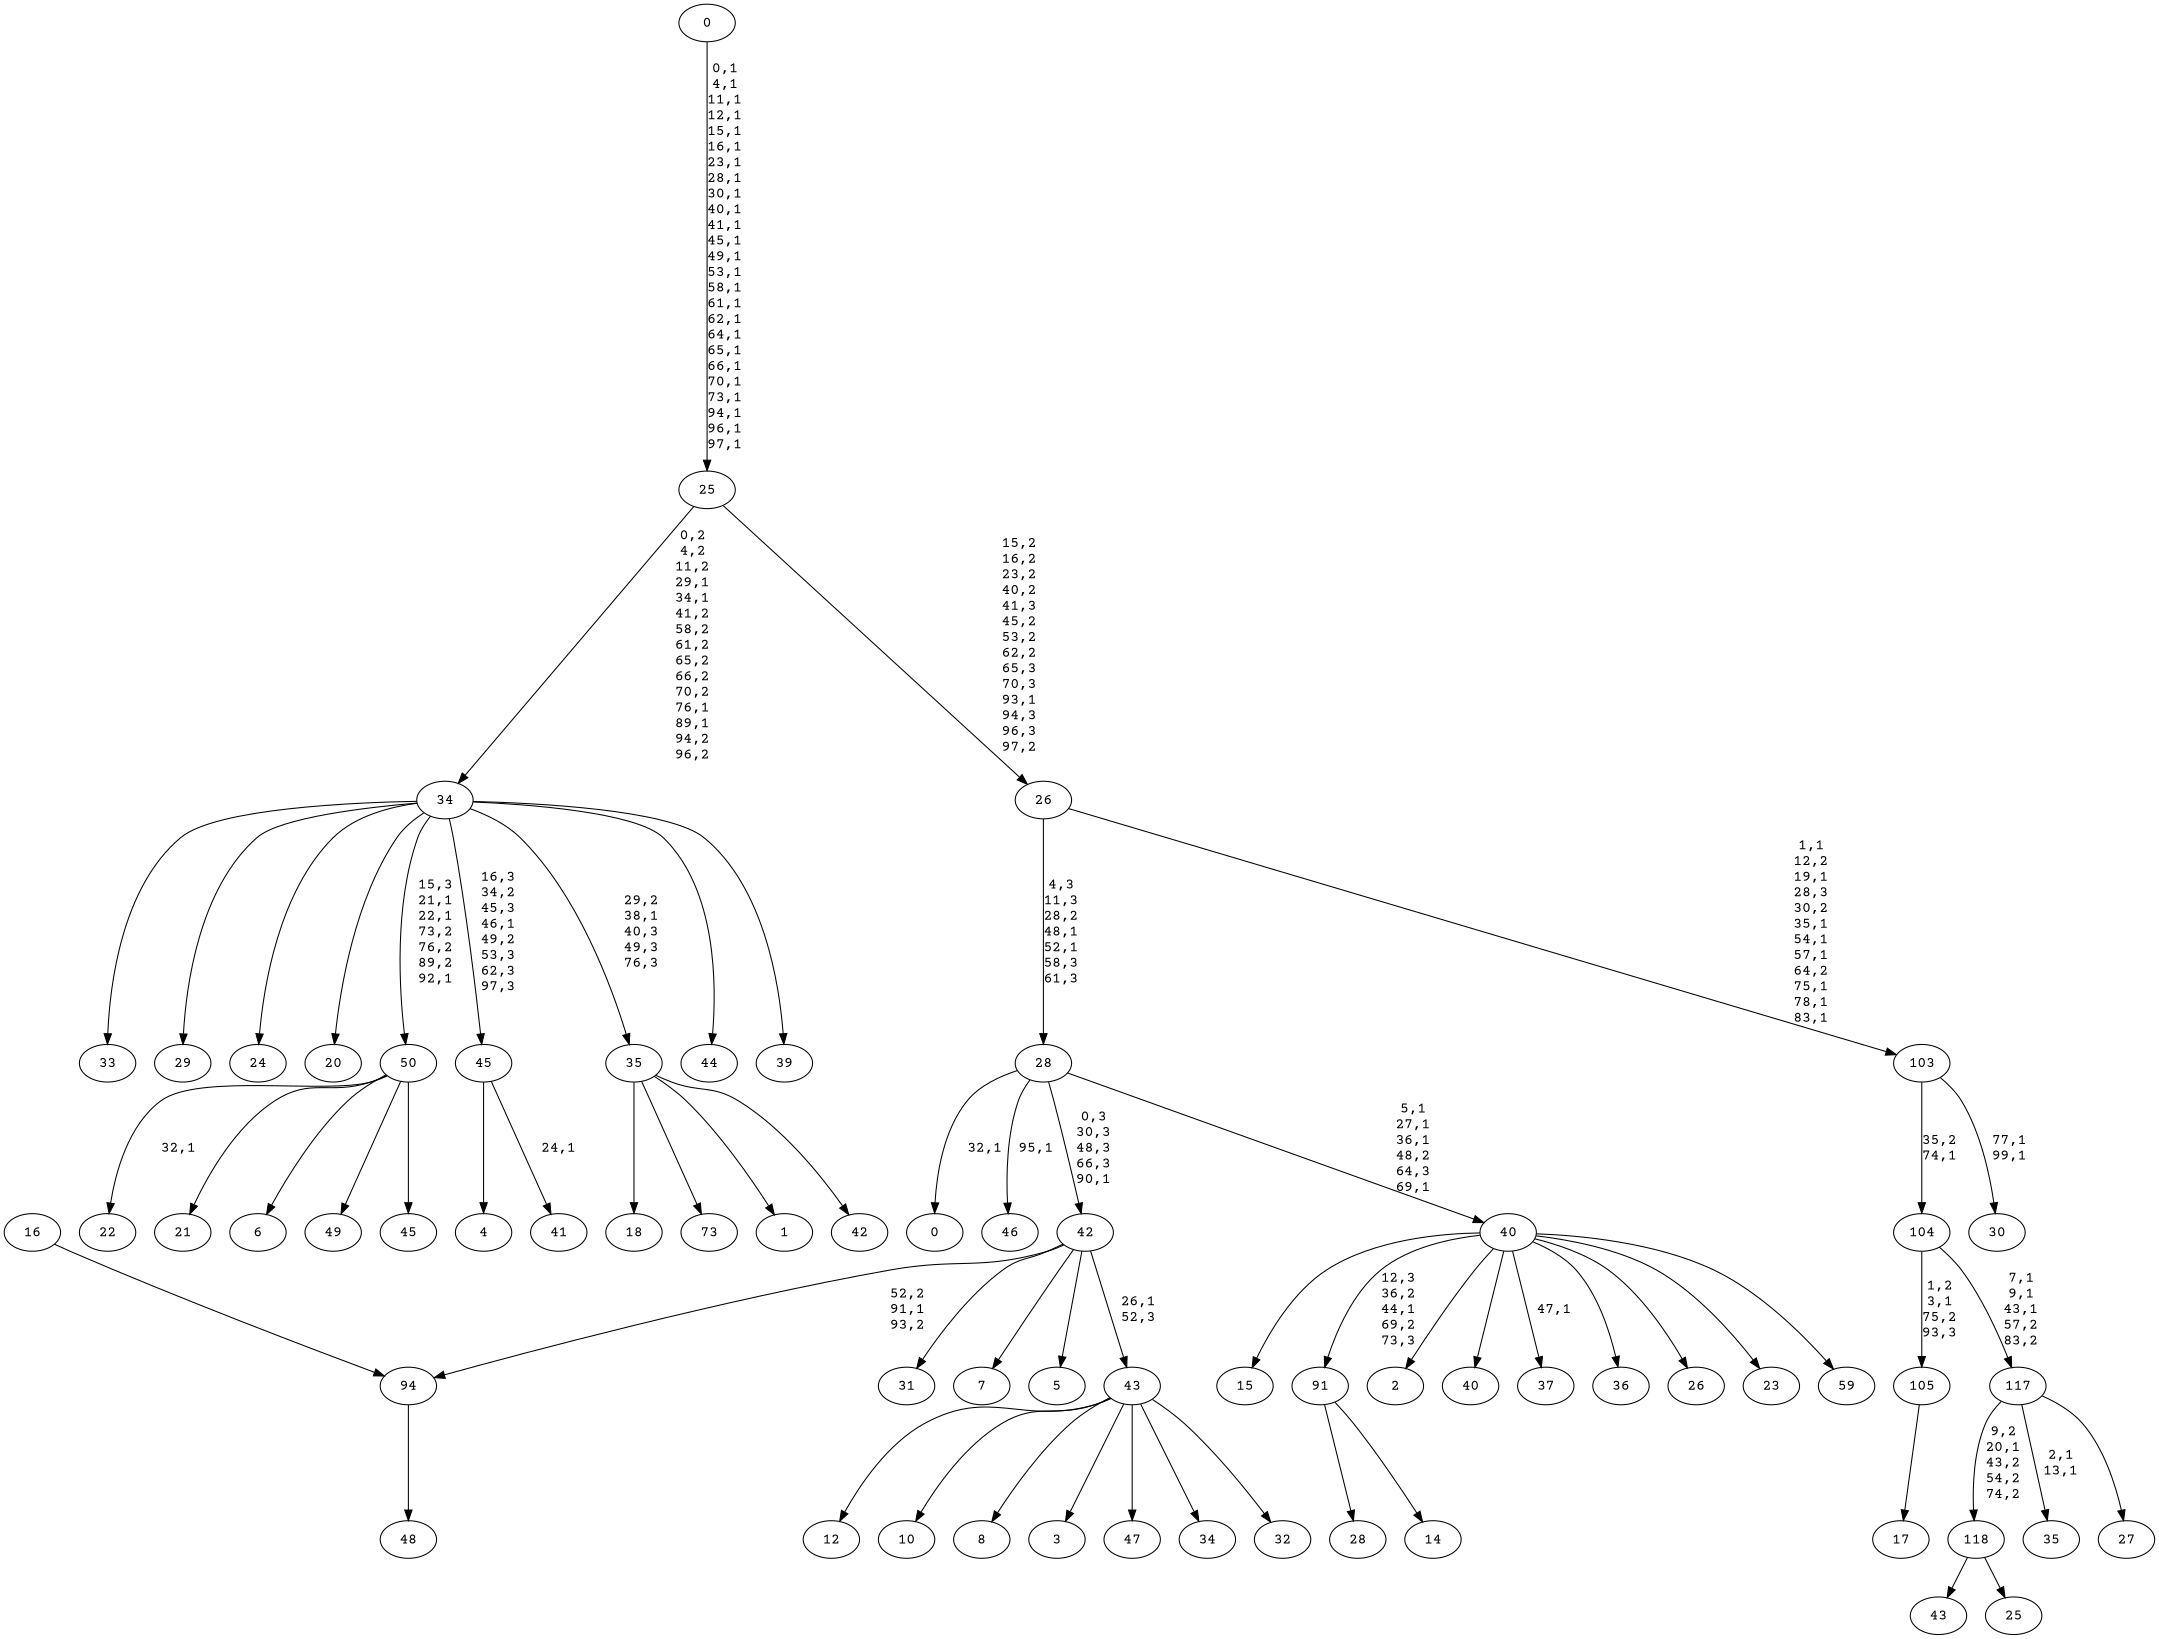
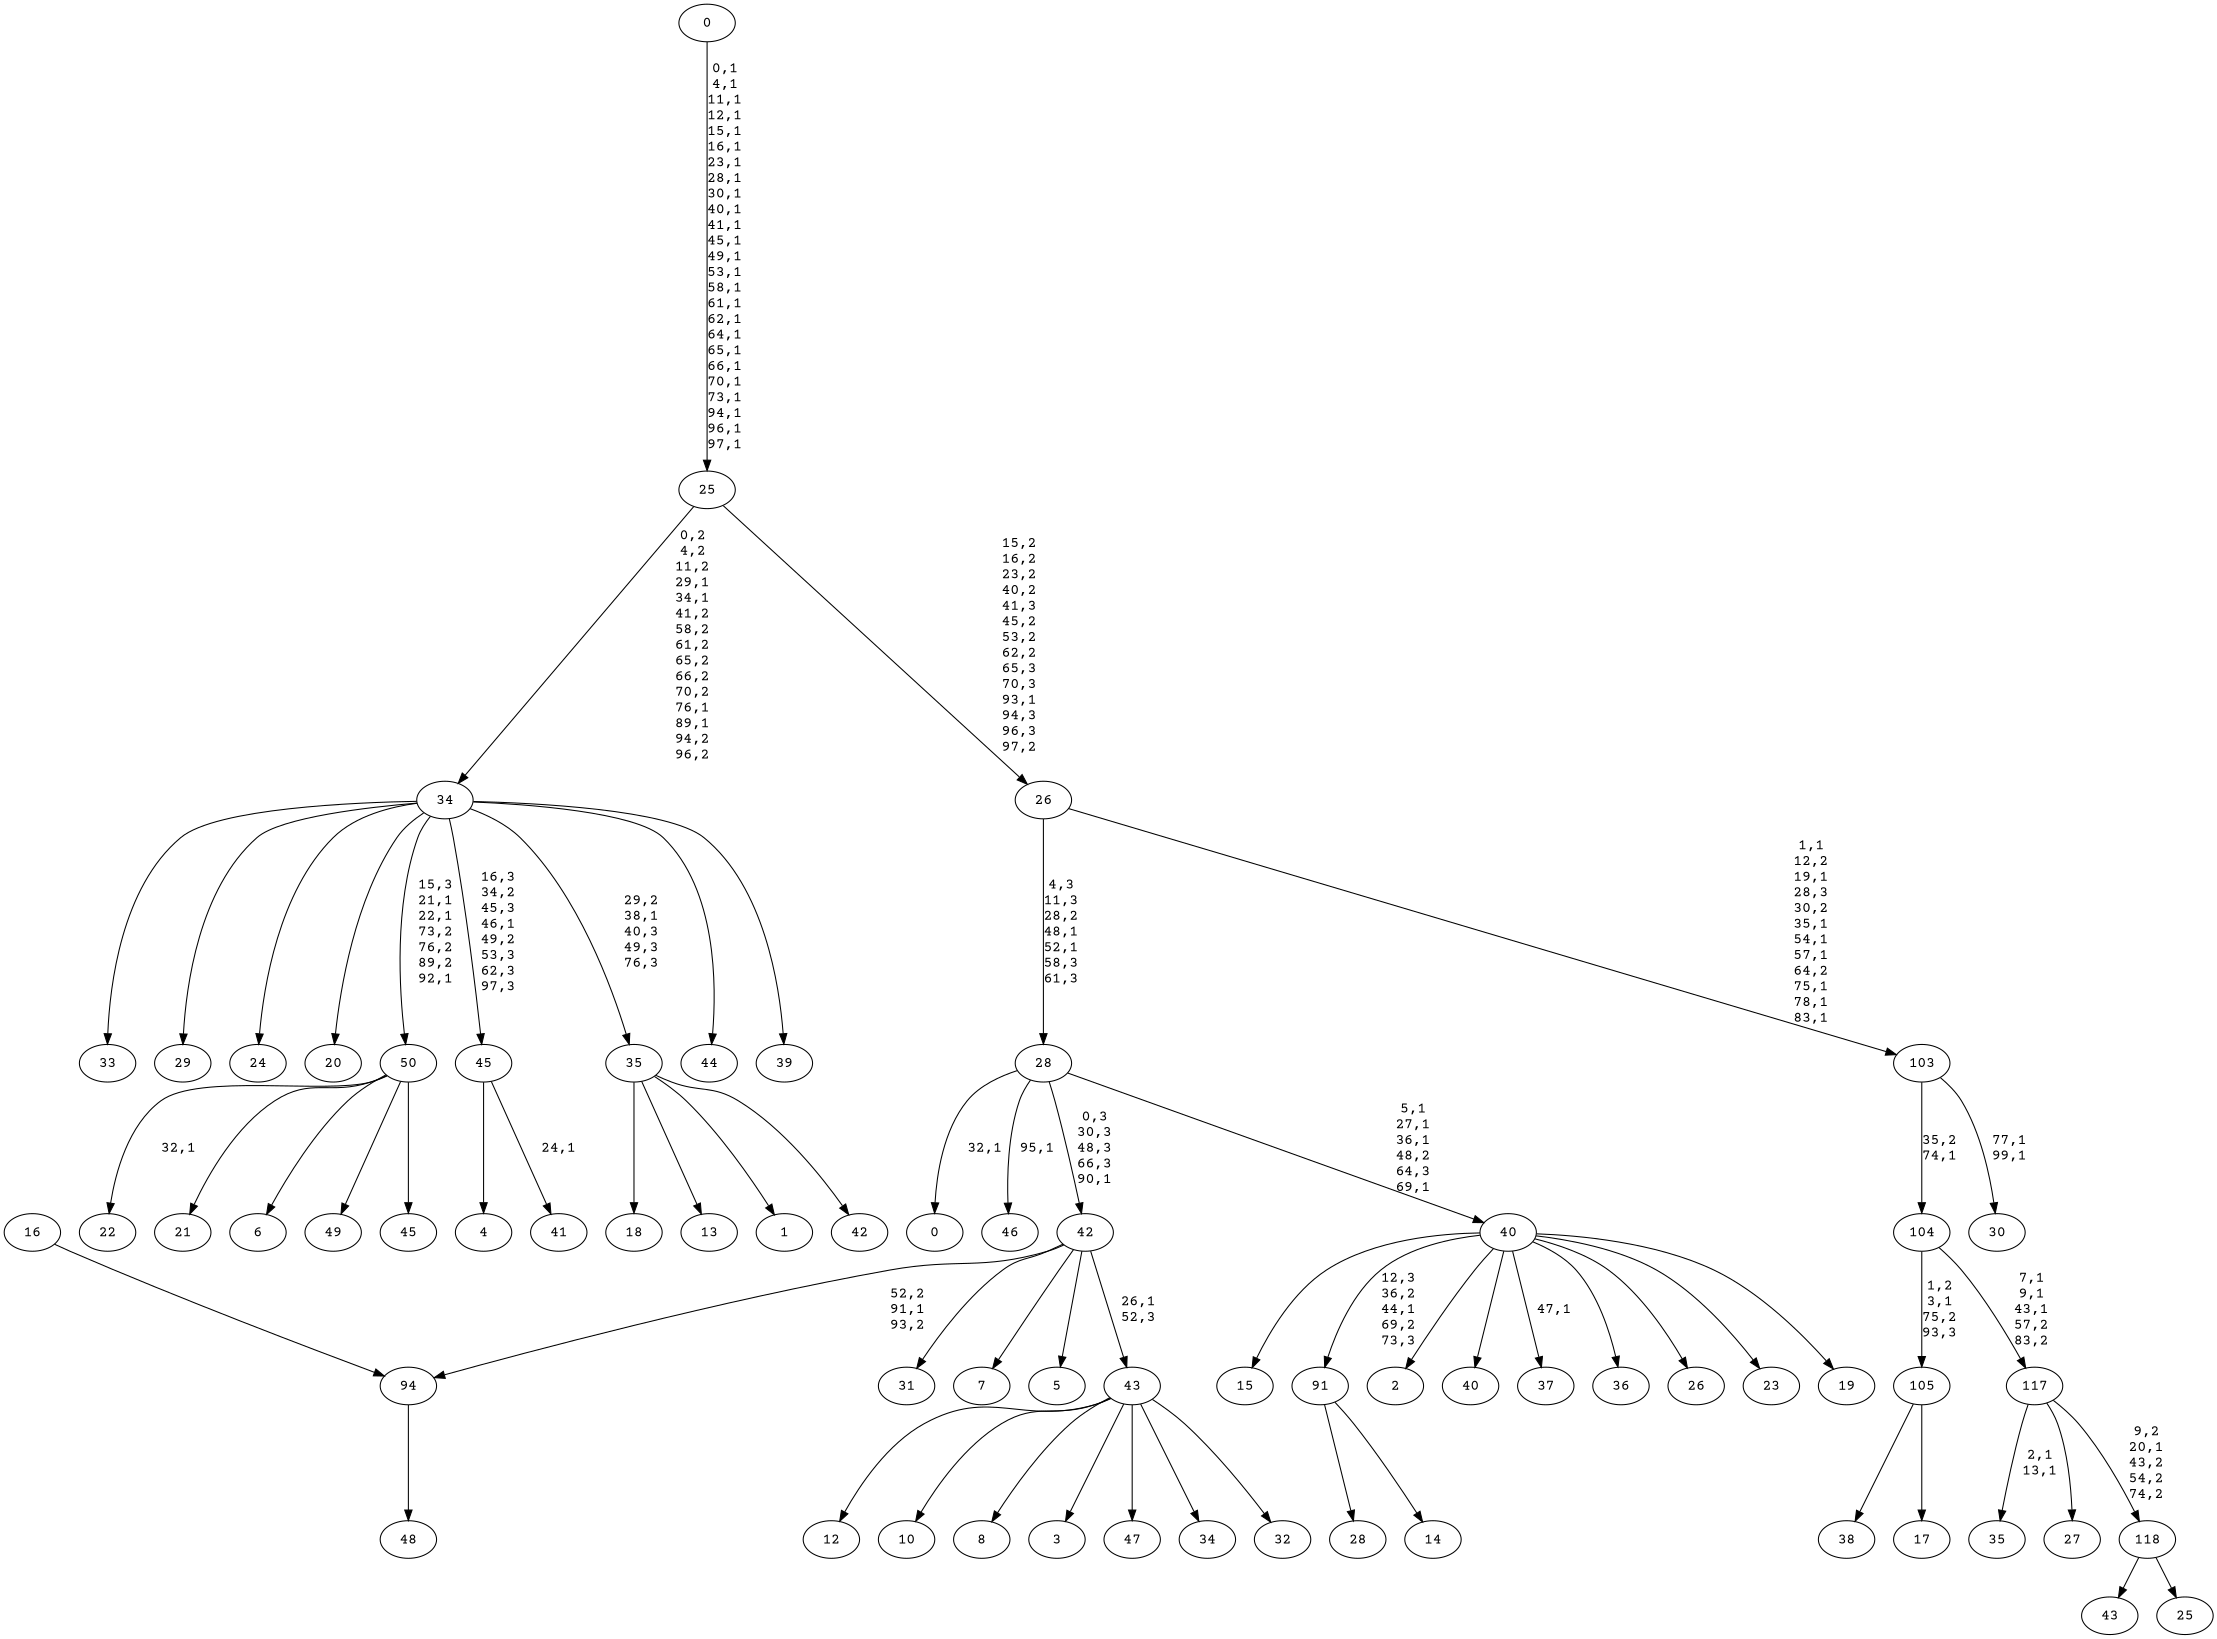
node "73": label "73" -> "13"
node "59": label "59" -> "19"
node "38": added
